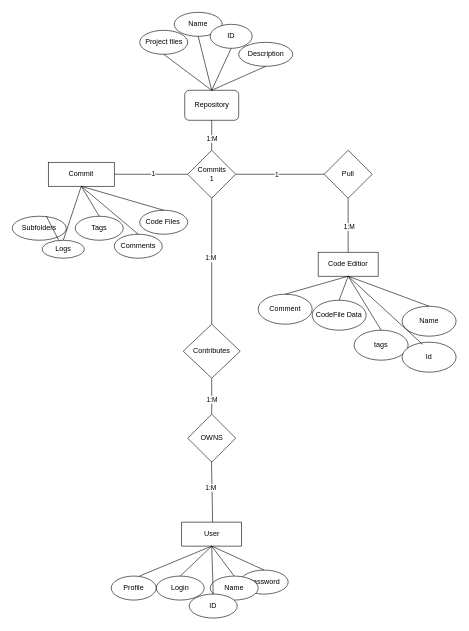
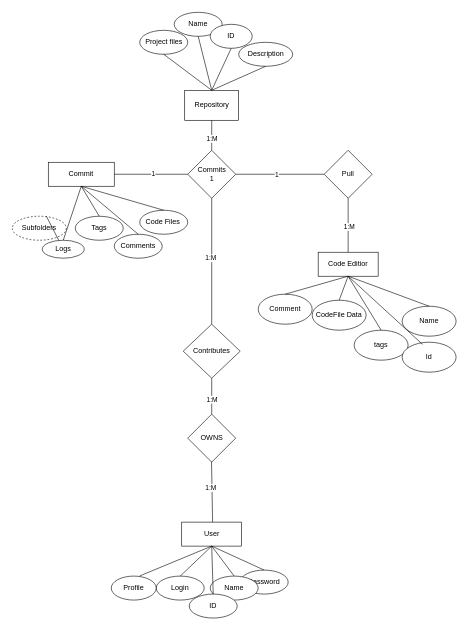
node "Repository": shape rounded rectangle -> rectangle
node "Subfolders": style solid -> dashed
